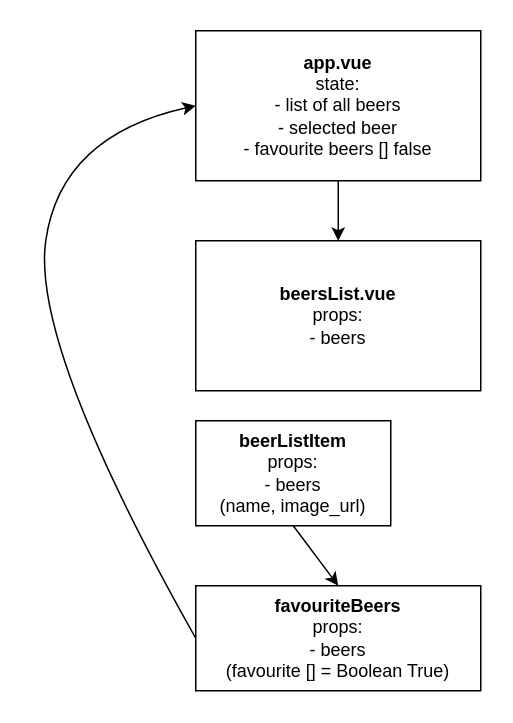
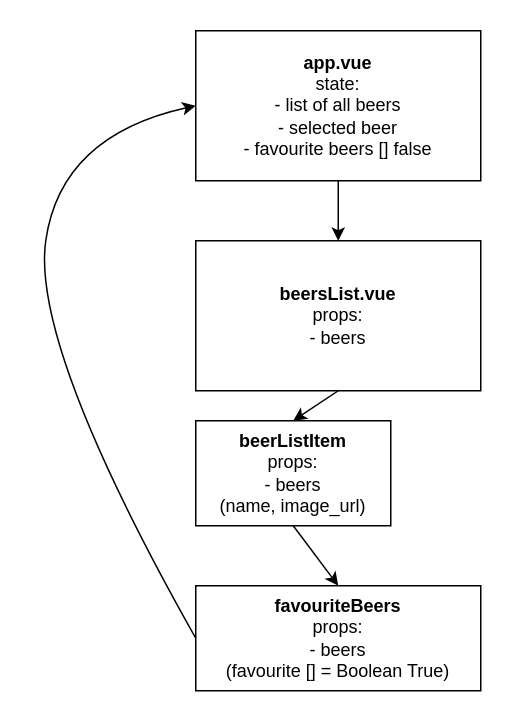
edge "beersList.vue props: - beers" -> "beerListItem props: - beers (name, image_url)": added
